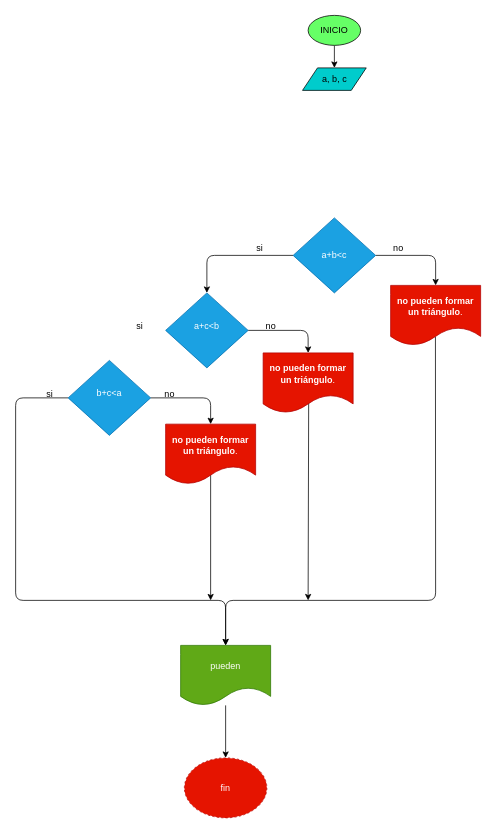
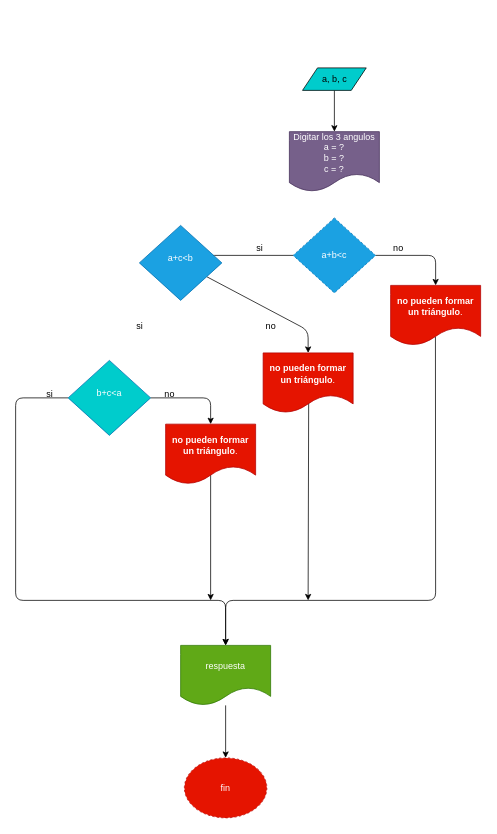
node "INICIO": removed
edge "INICIO" -> "a, b, c": removed
edge "a, b, c" -> "Digitar los 3 angulos a = ? b = ? c = ?": added
node "Digitar los 3 angulos a = ? b = ? c = ?": added
node "a+b<c": style solid -> dashed
node "a+c<b": moved (207, 330) -> (180, 263)
node "b+c<a": fillcolor #1ba1e2 -> #00cccc
node "pueden": label "pueden" -> "respuesta"
